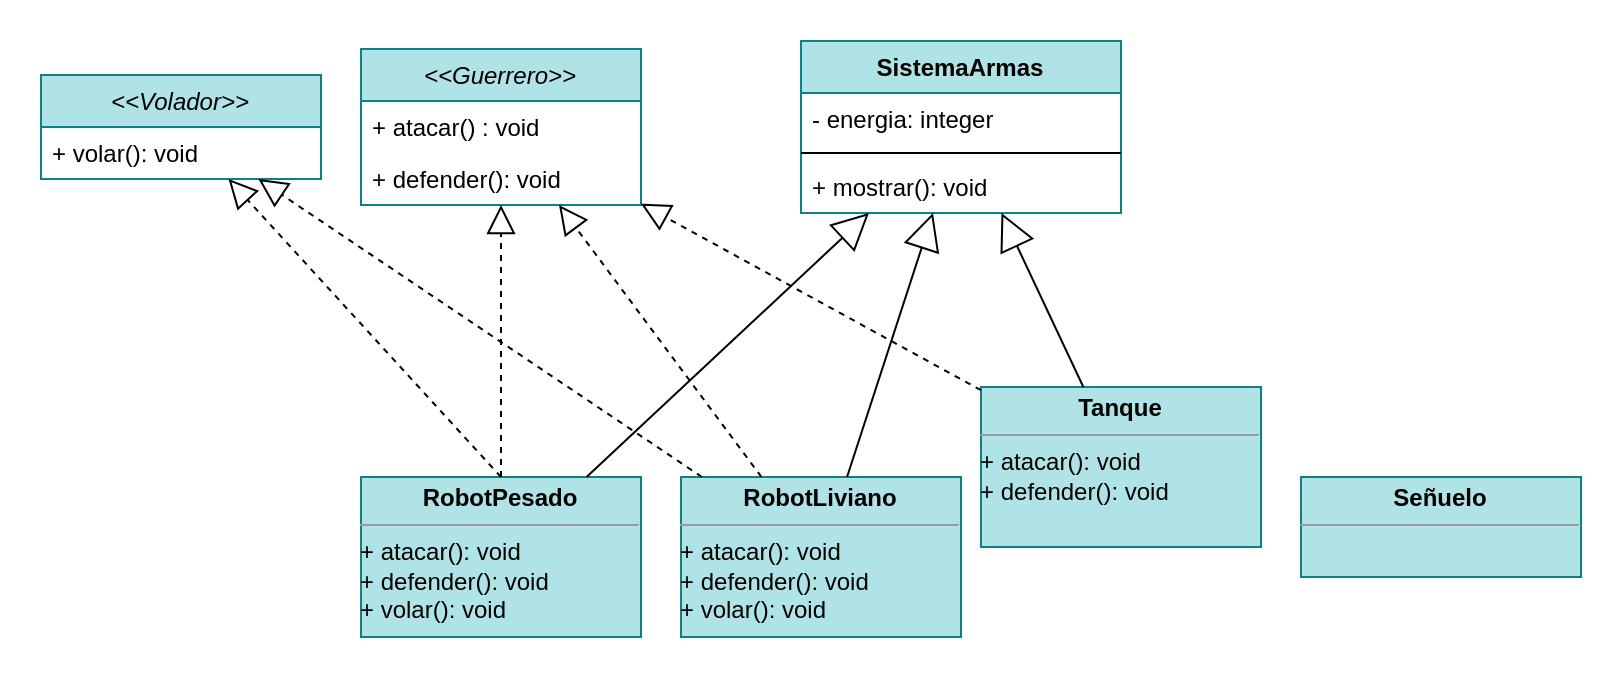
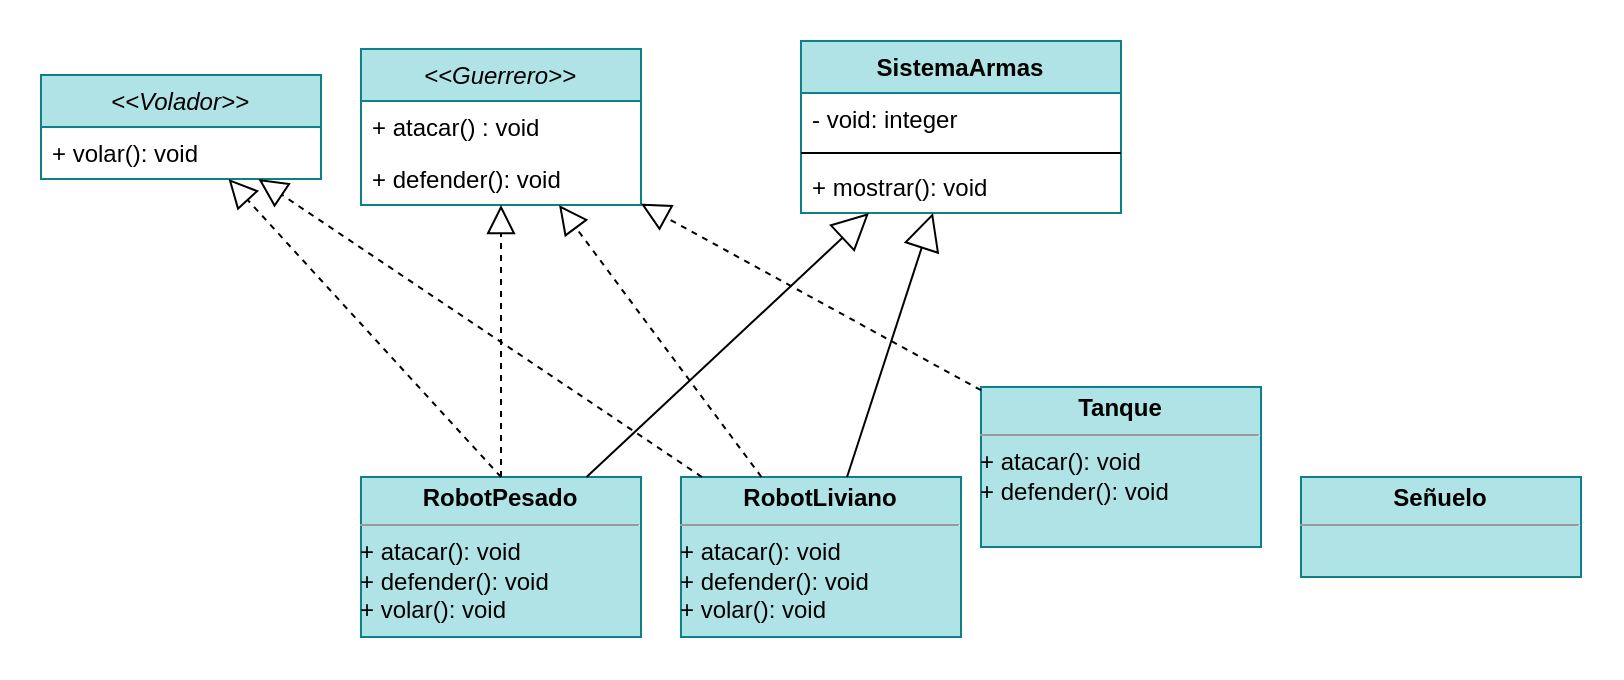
node "- energia: integer": label "- energia: integer" -> "- void: integer"
edge "Tanque + atacar(): void + defender(): void" -> "SistemaArmas": removed
